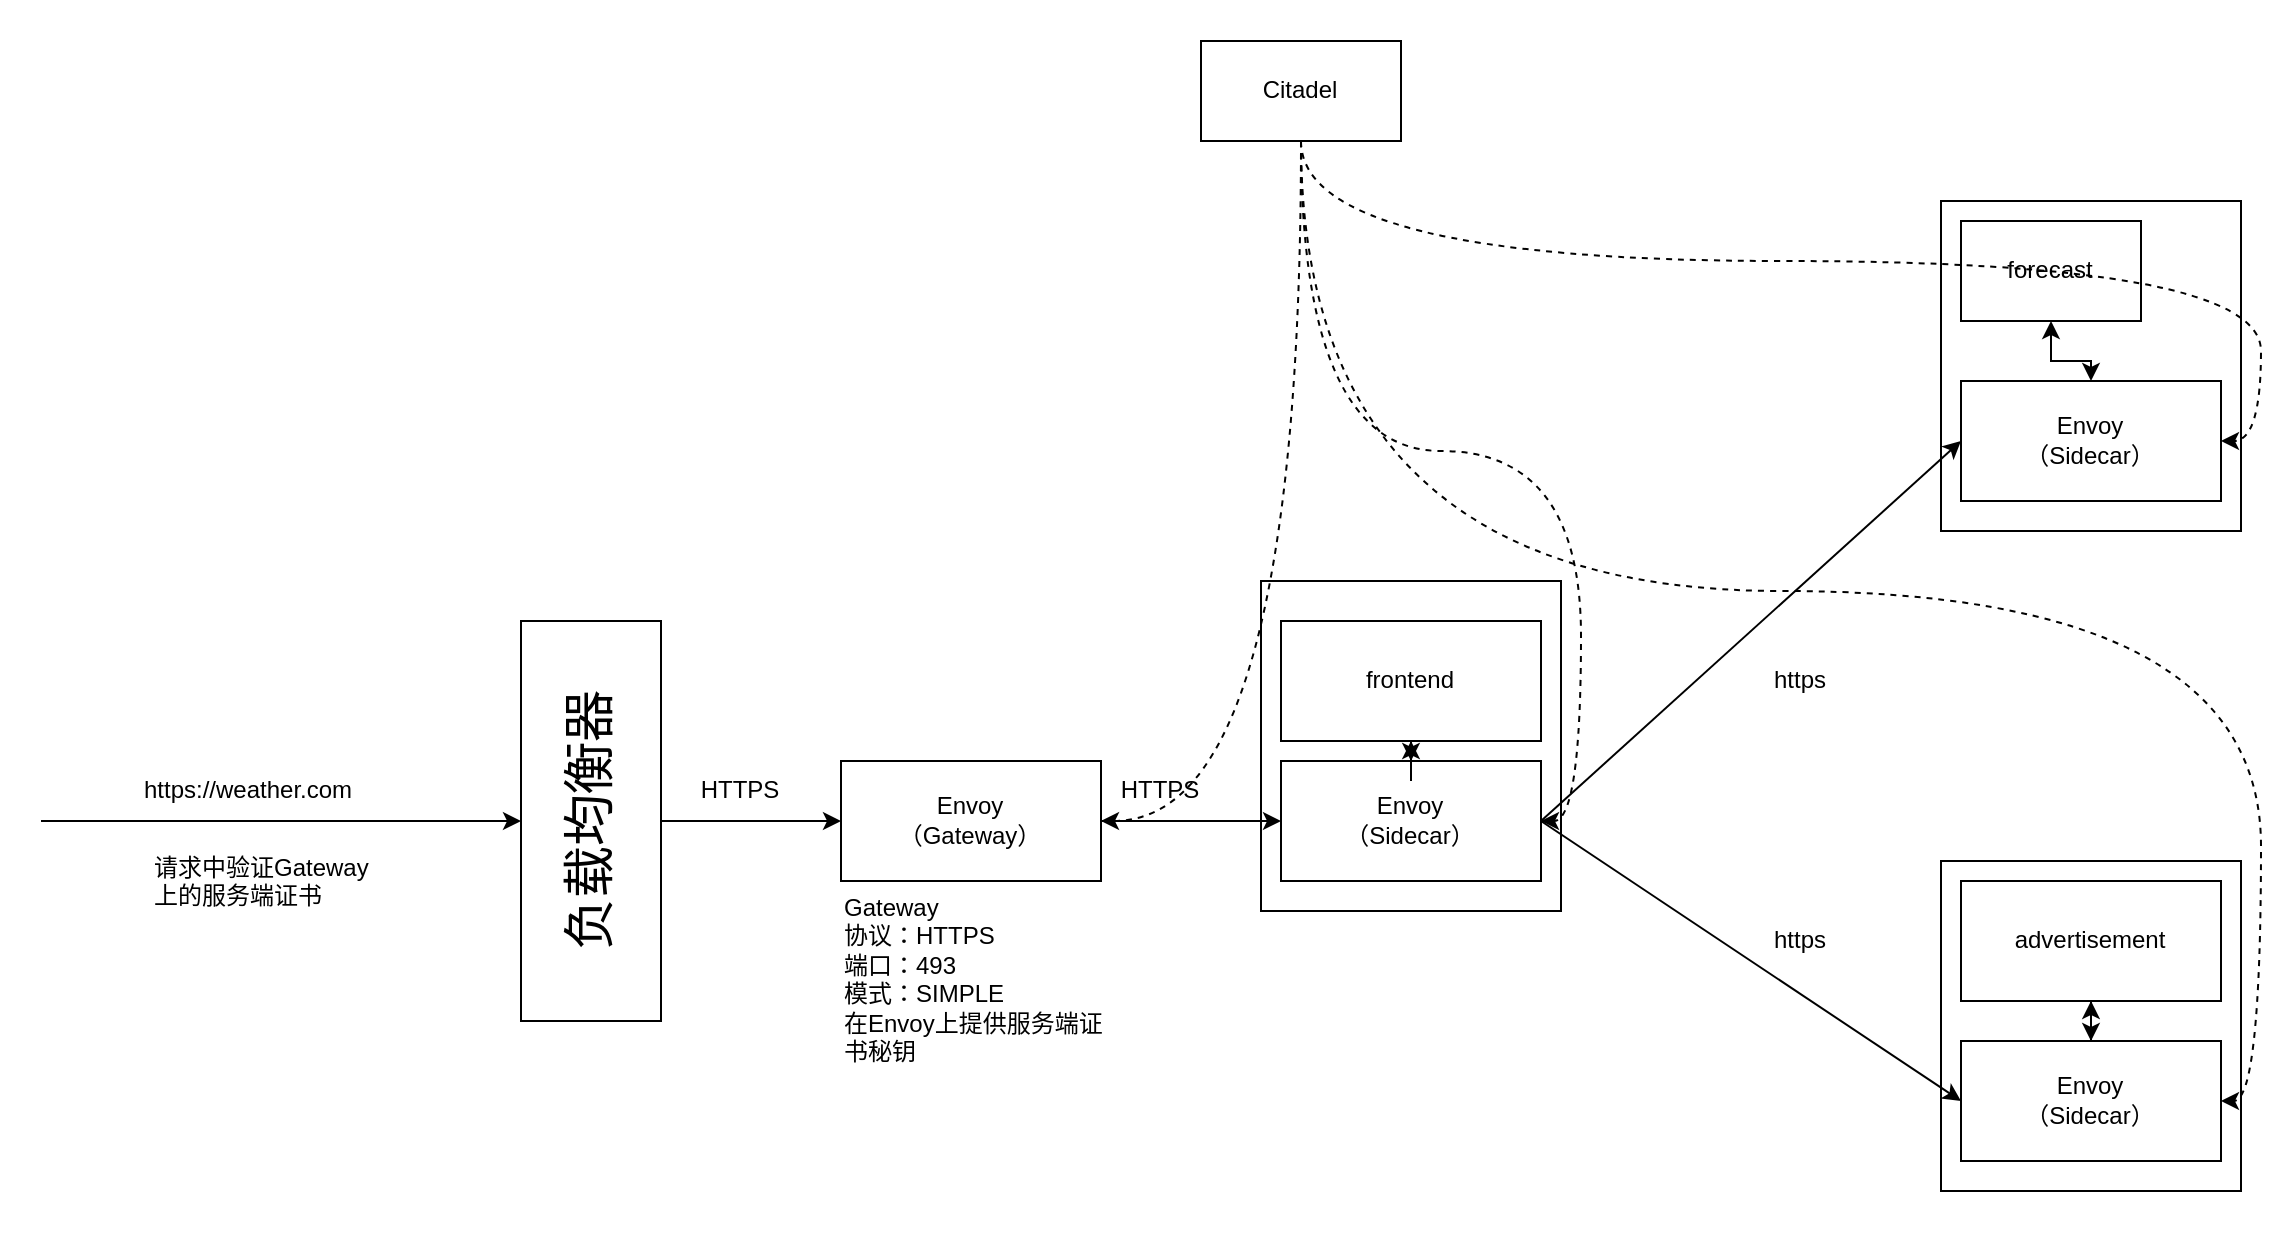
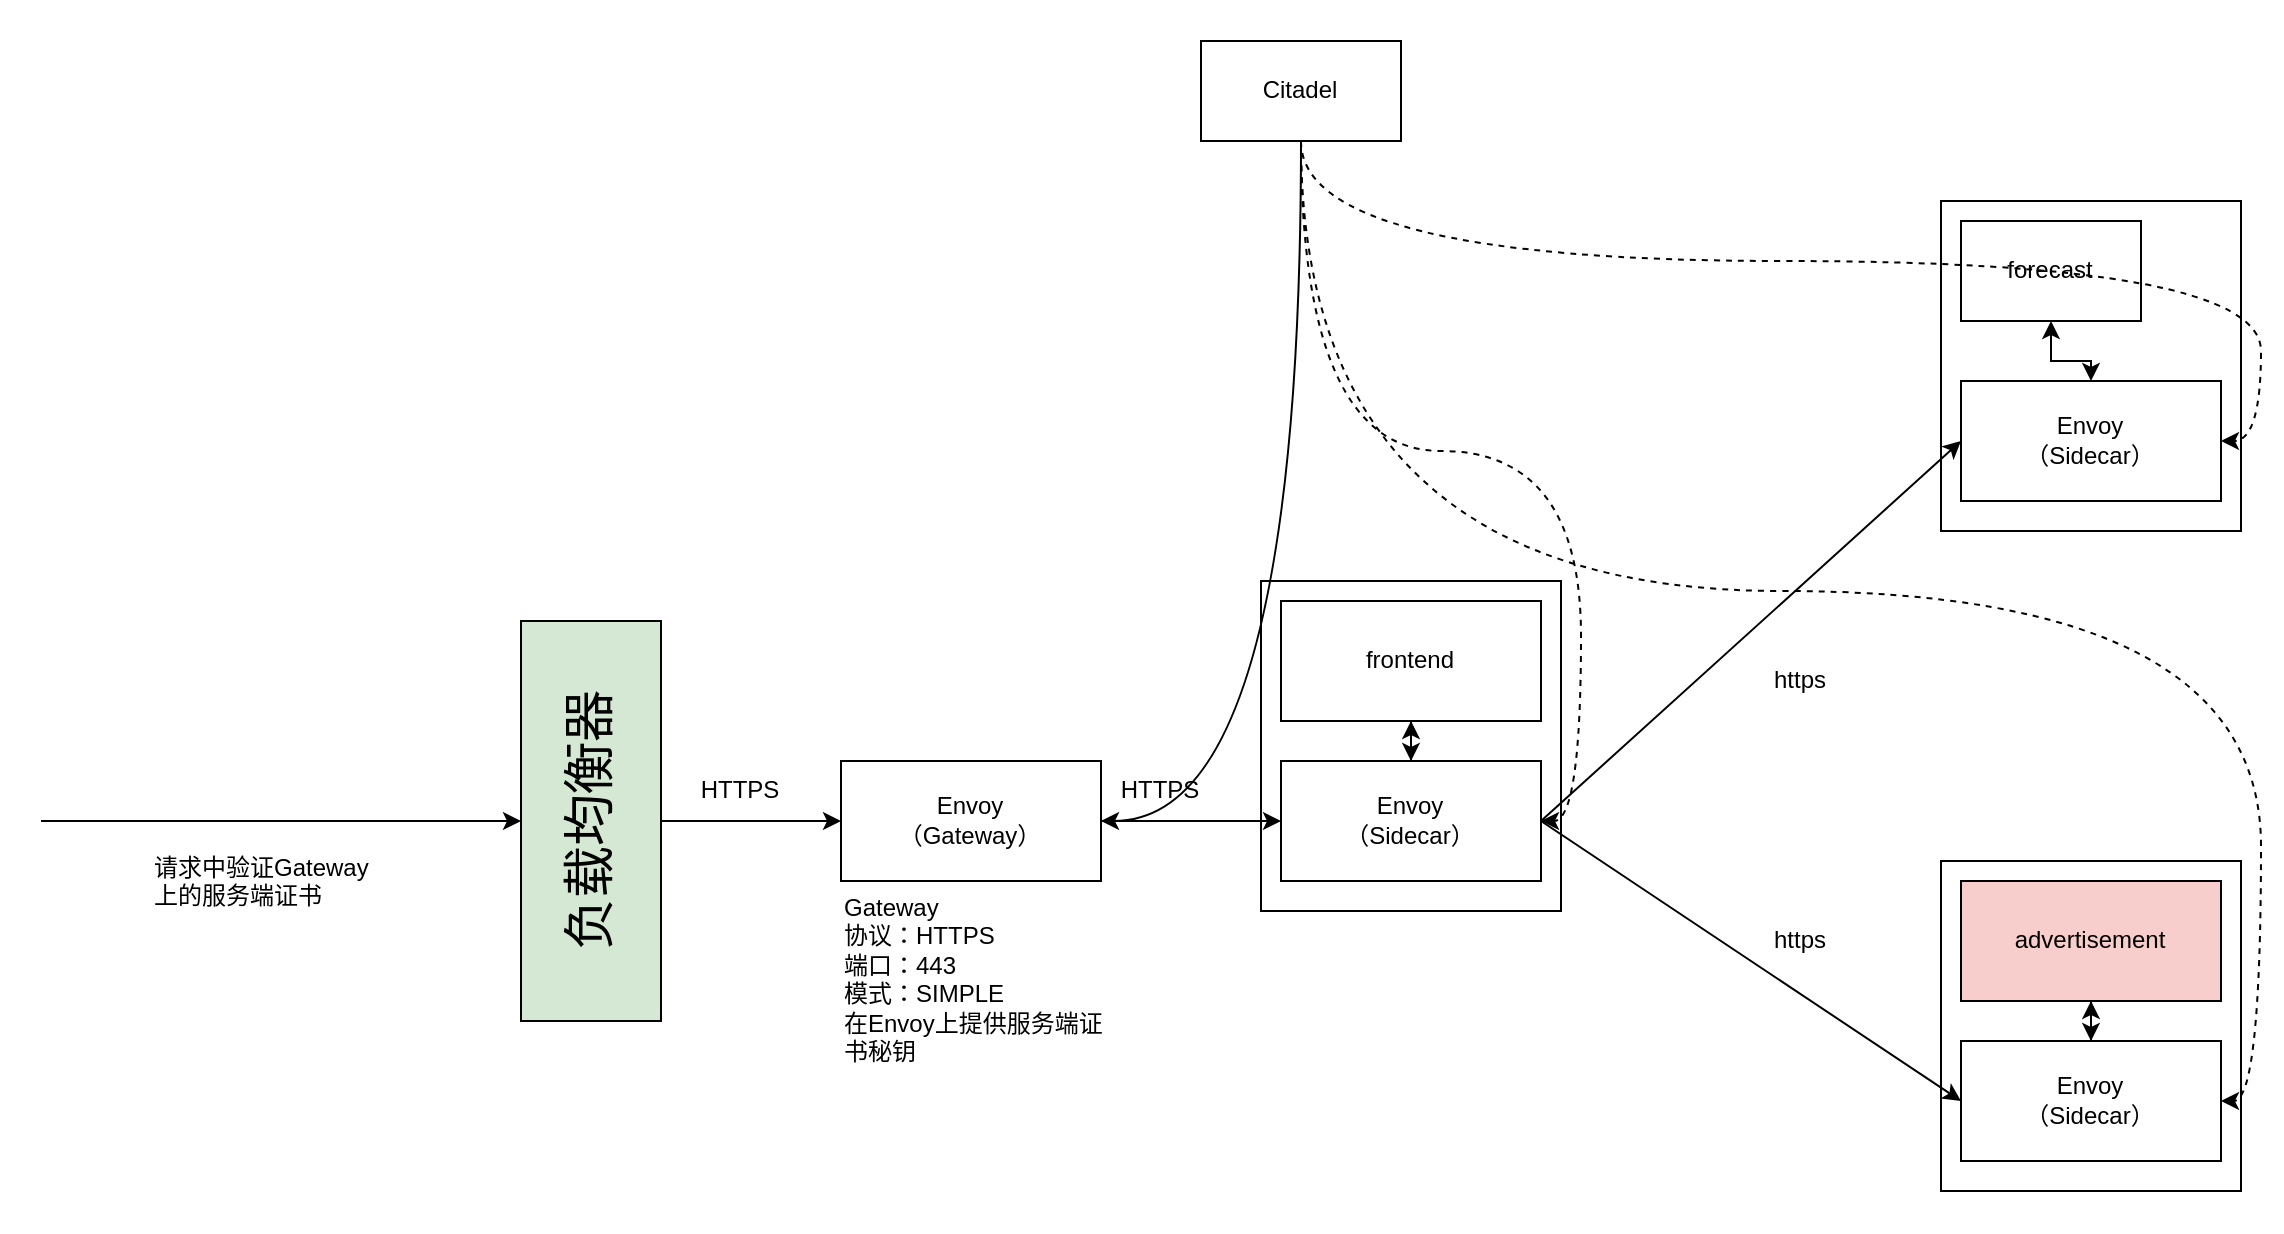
edge "Citadel" -> "Envoy （Gateway）": style dashed -> solid
node "frontend": moved (1411, 681) -> (1411, 661)
node "https://weather.com": removed
node "负载均衡器": fillcolor #ffffff -> #d5e8d4
node "advertisement": fillcolor #ffffff -> #f8cecc
node "Gateway 协议：HTTPS 端口：493 模式：SIMPLE 在Envoy上提供服务端证书秘钥": label "Gateway 协议：HTTPS 端口：493 模式：SIMPLE 在Envoy上提供服务端证书秘钥" -> "Gateway 协议：HTTPS 端口：443 模式：SIMPLE 在Envoy上提供服务端证书秘钥"
